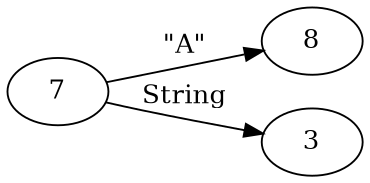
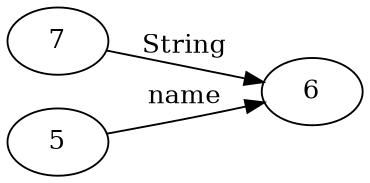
node "8": removed
node "5": added
node "3": label "3" -> "6"
